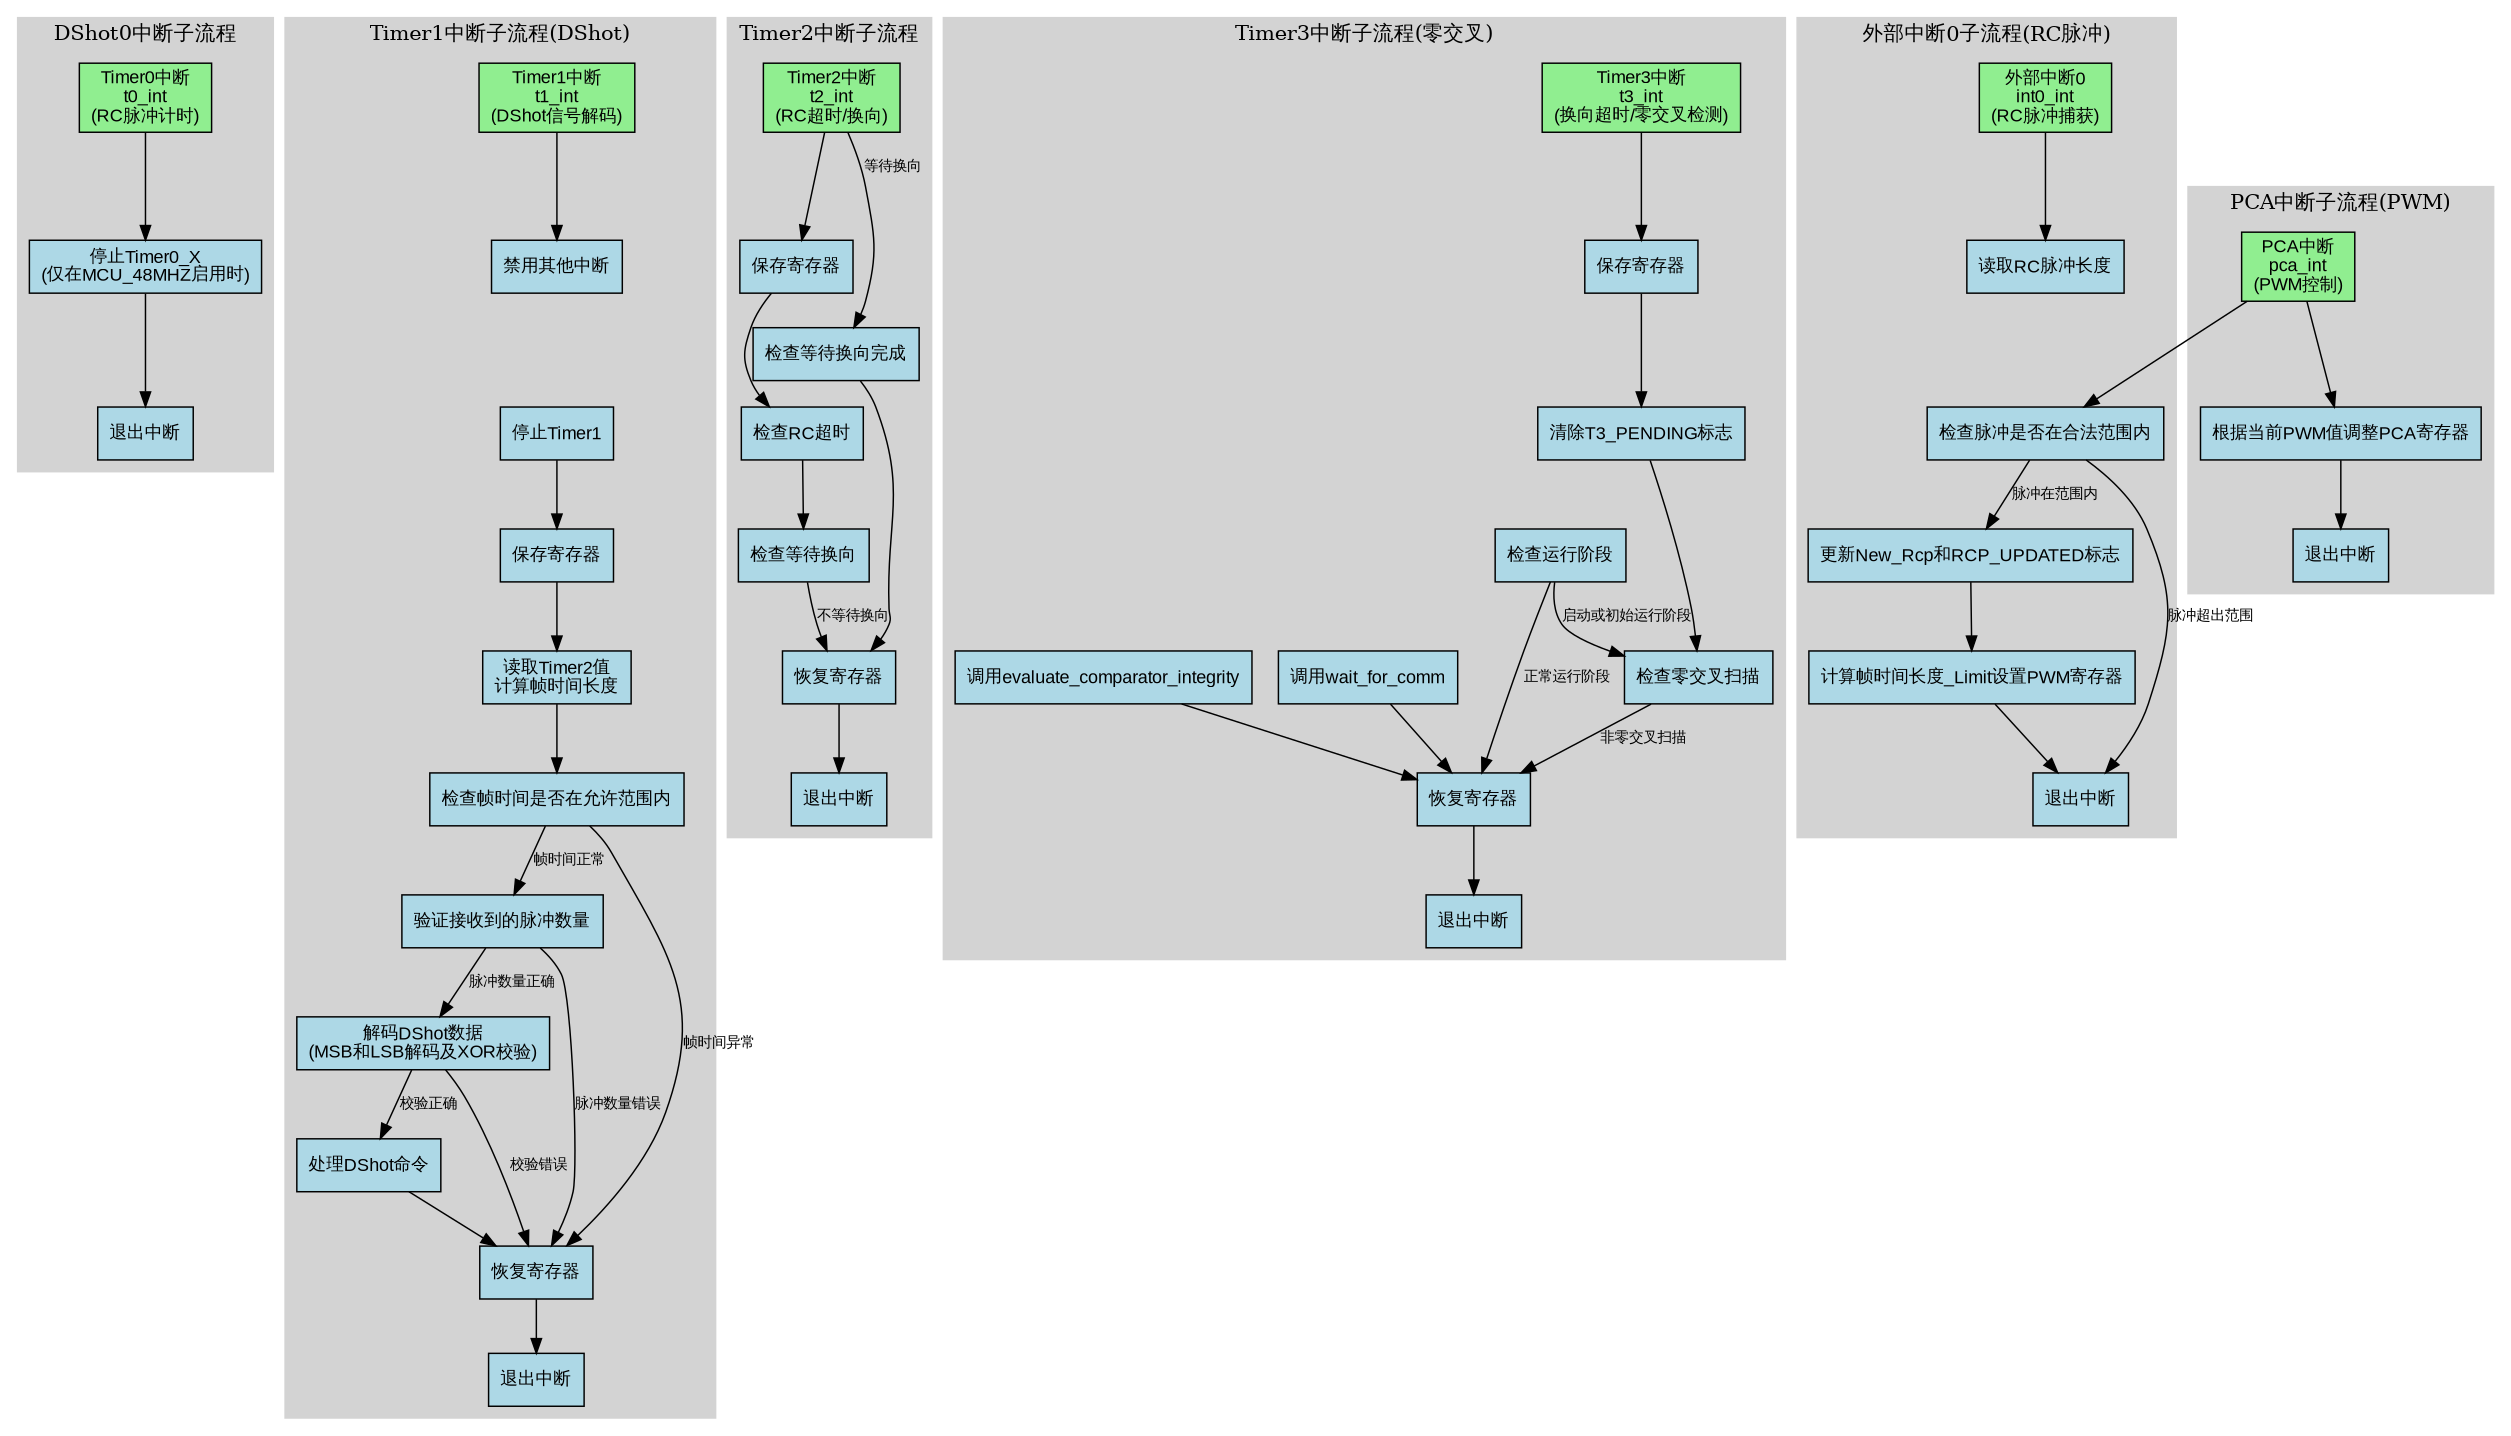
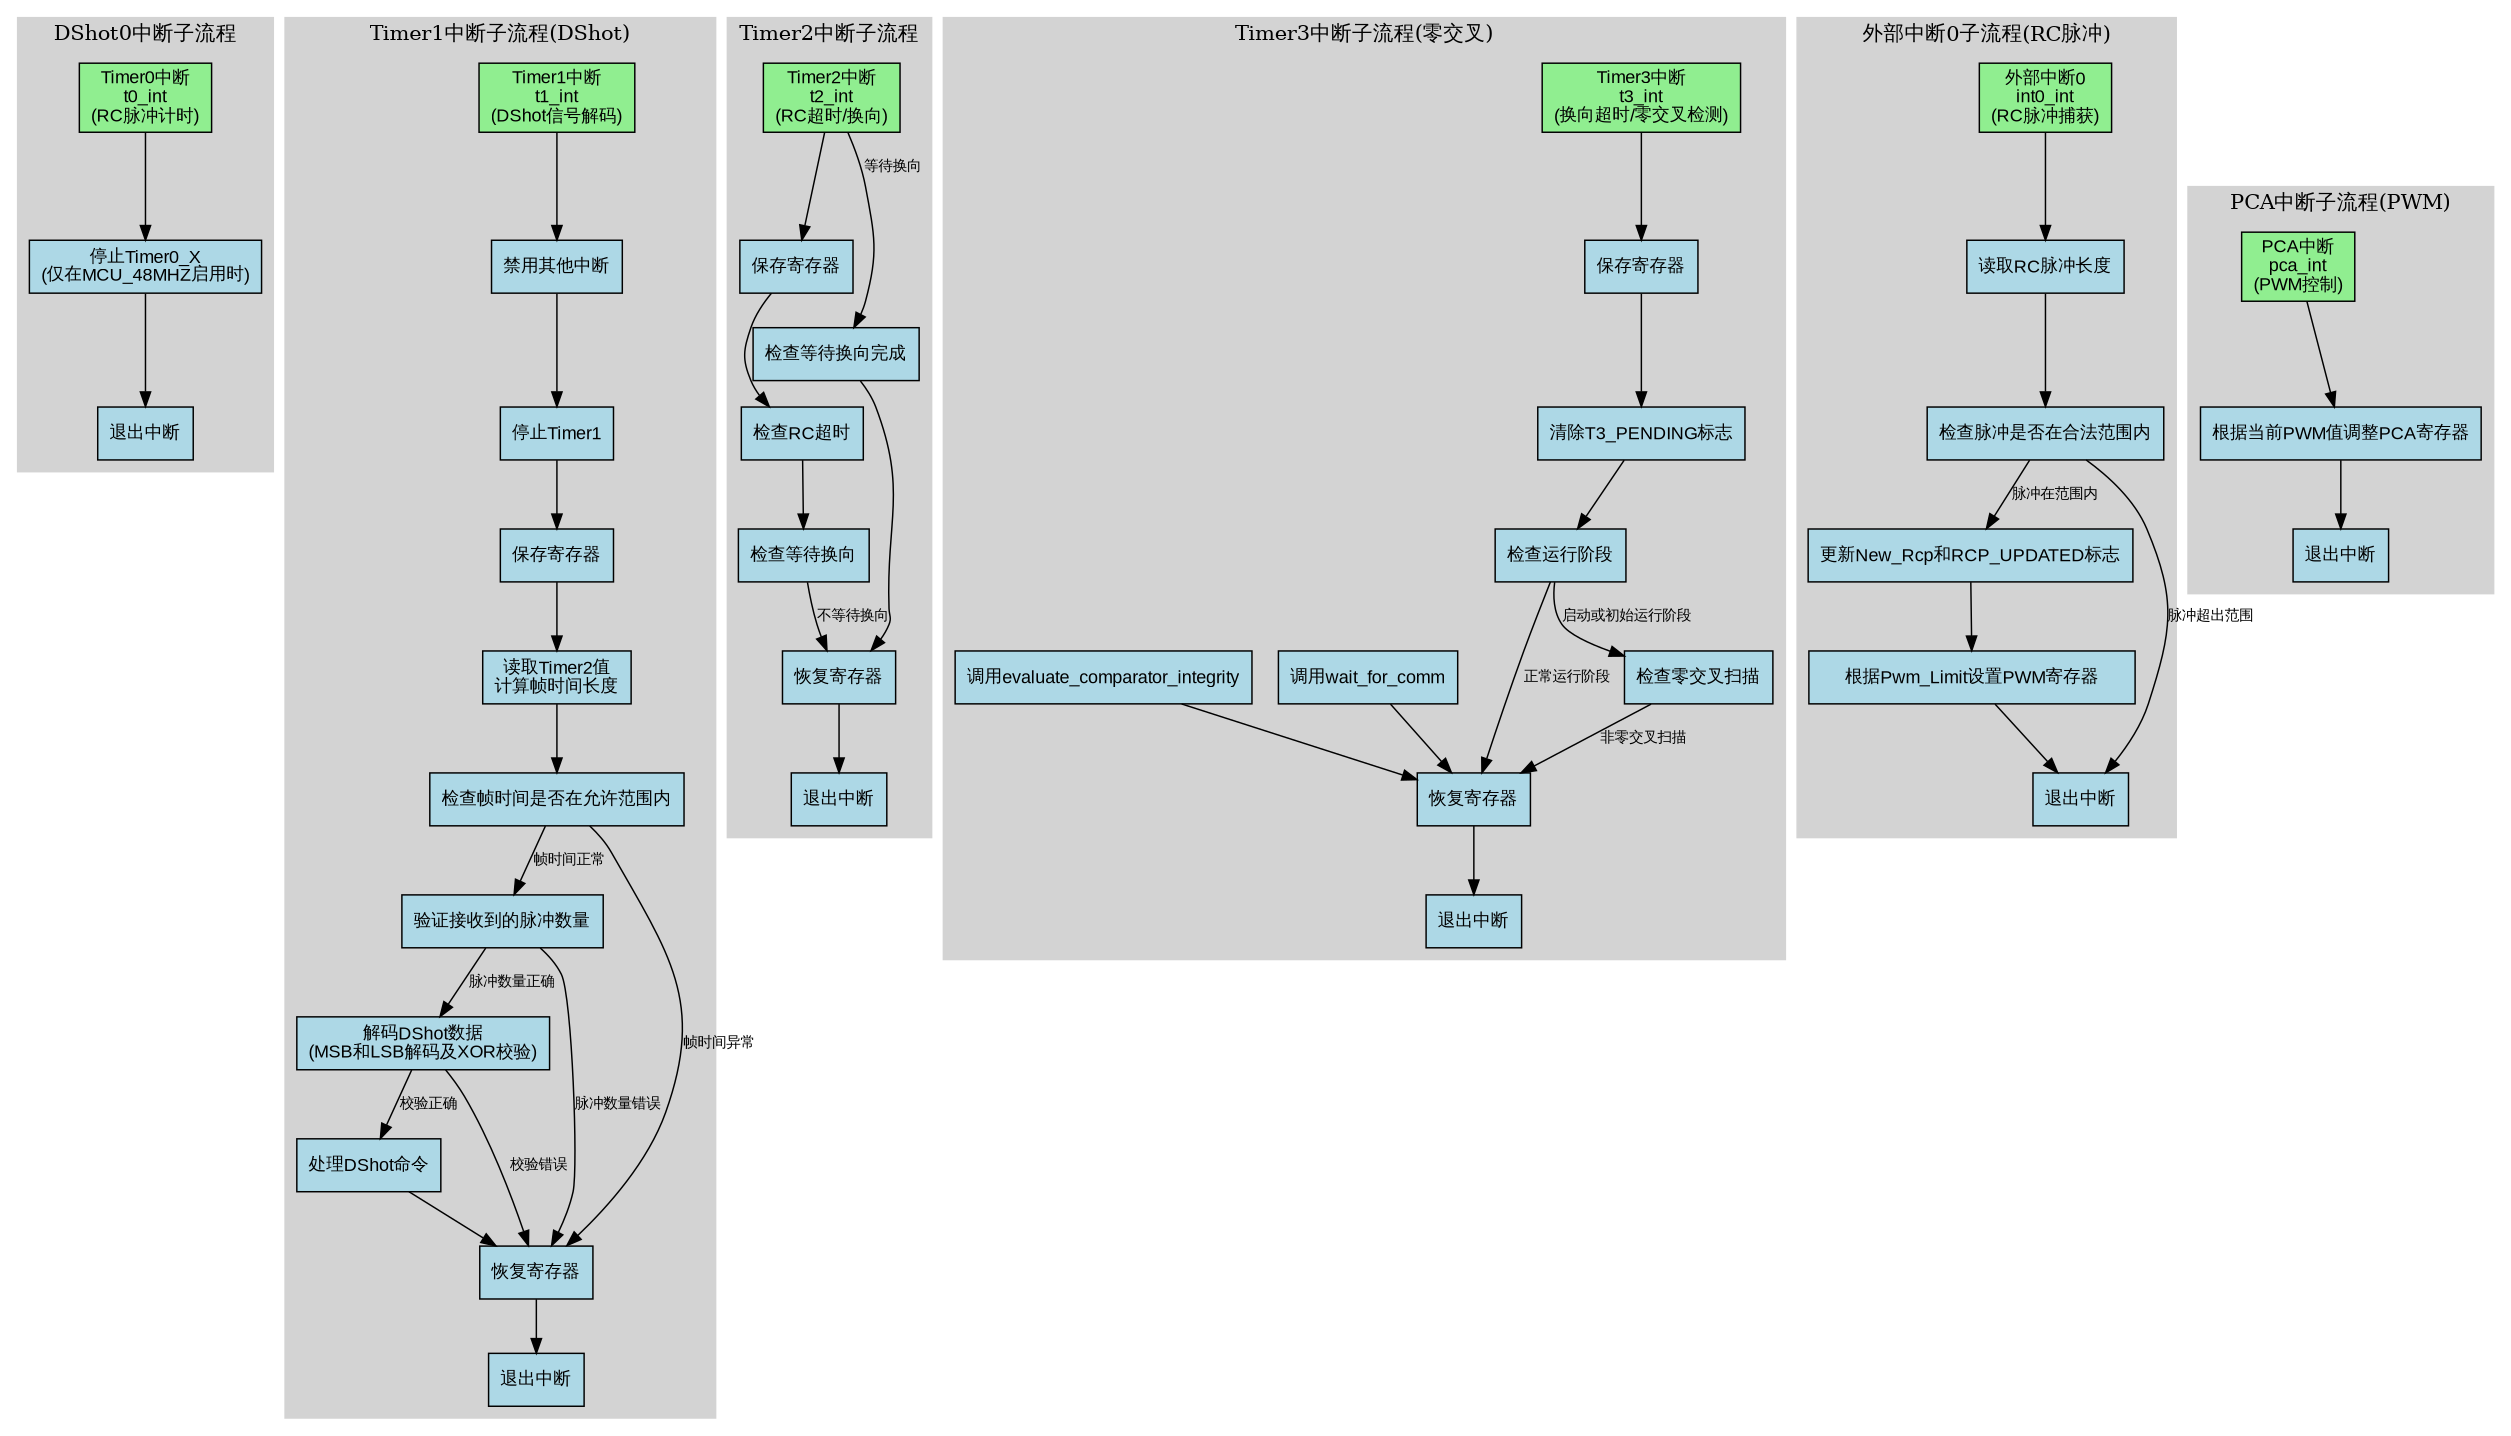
edge "禁用其他中断" -> "停止Timer1": added
edge "PCA中断 pca_int (PWM控制)" -> "检查脉冲是否在合法范围内": now "读取RC脉冲长度" -> "检查脉冲是否在合法范围内"
edge "清除T3_PENDING标志" -> "检查零交叉扫描": now "清除T3_PENDING标志" -> "检查运行阶段"
node "计算帧时间长度_Limit设置PWM寄存器": label "计算帧时间长度_Limit设置PWM寄存器" -> "根据Pwm_Limit设置PWM寄存器"
